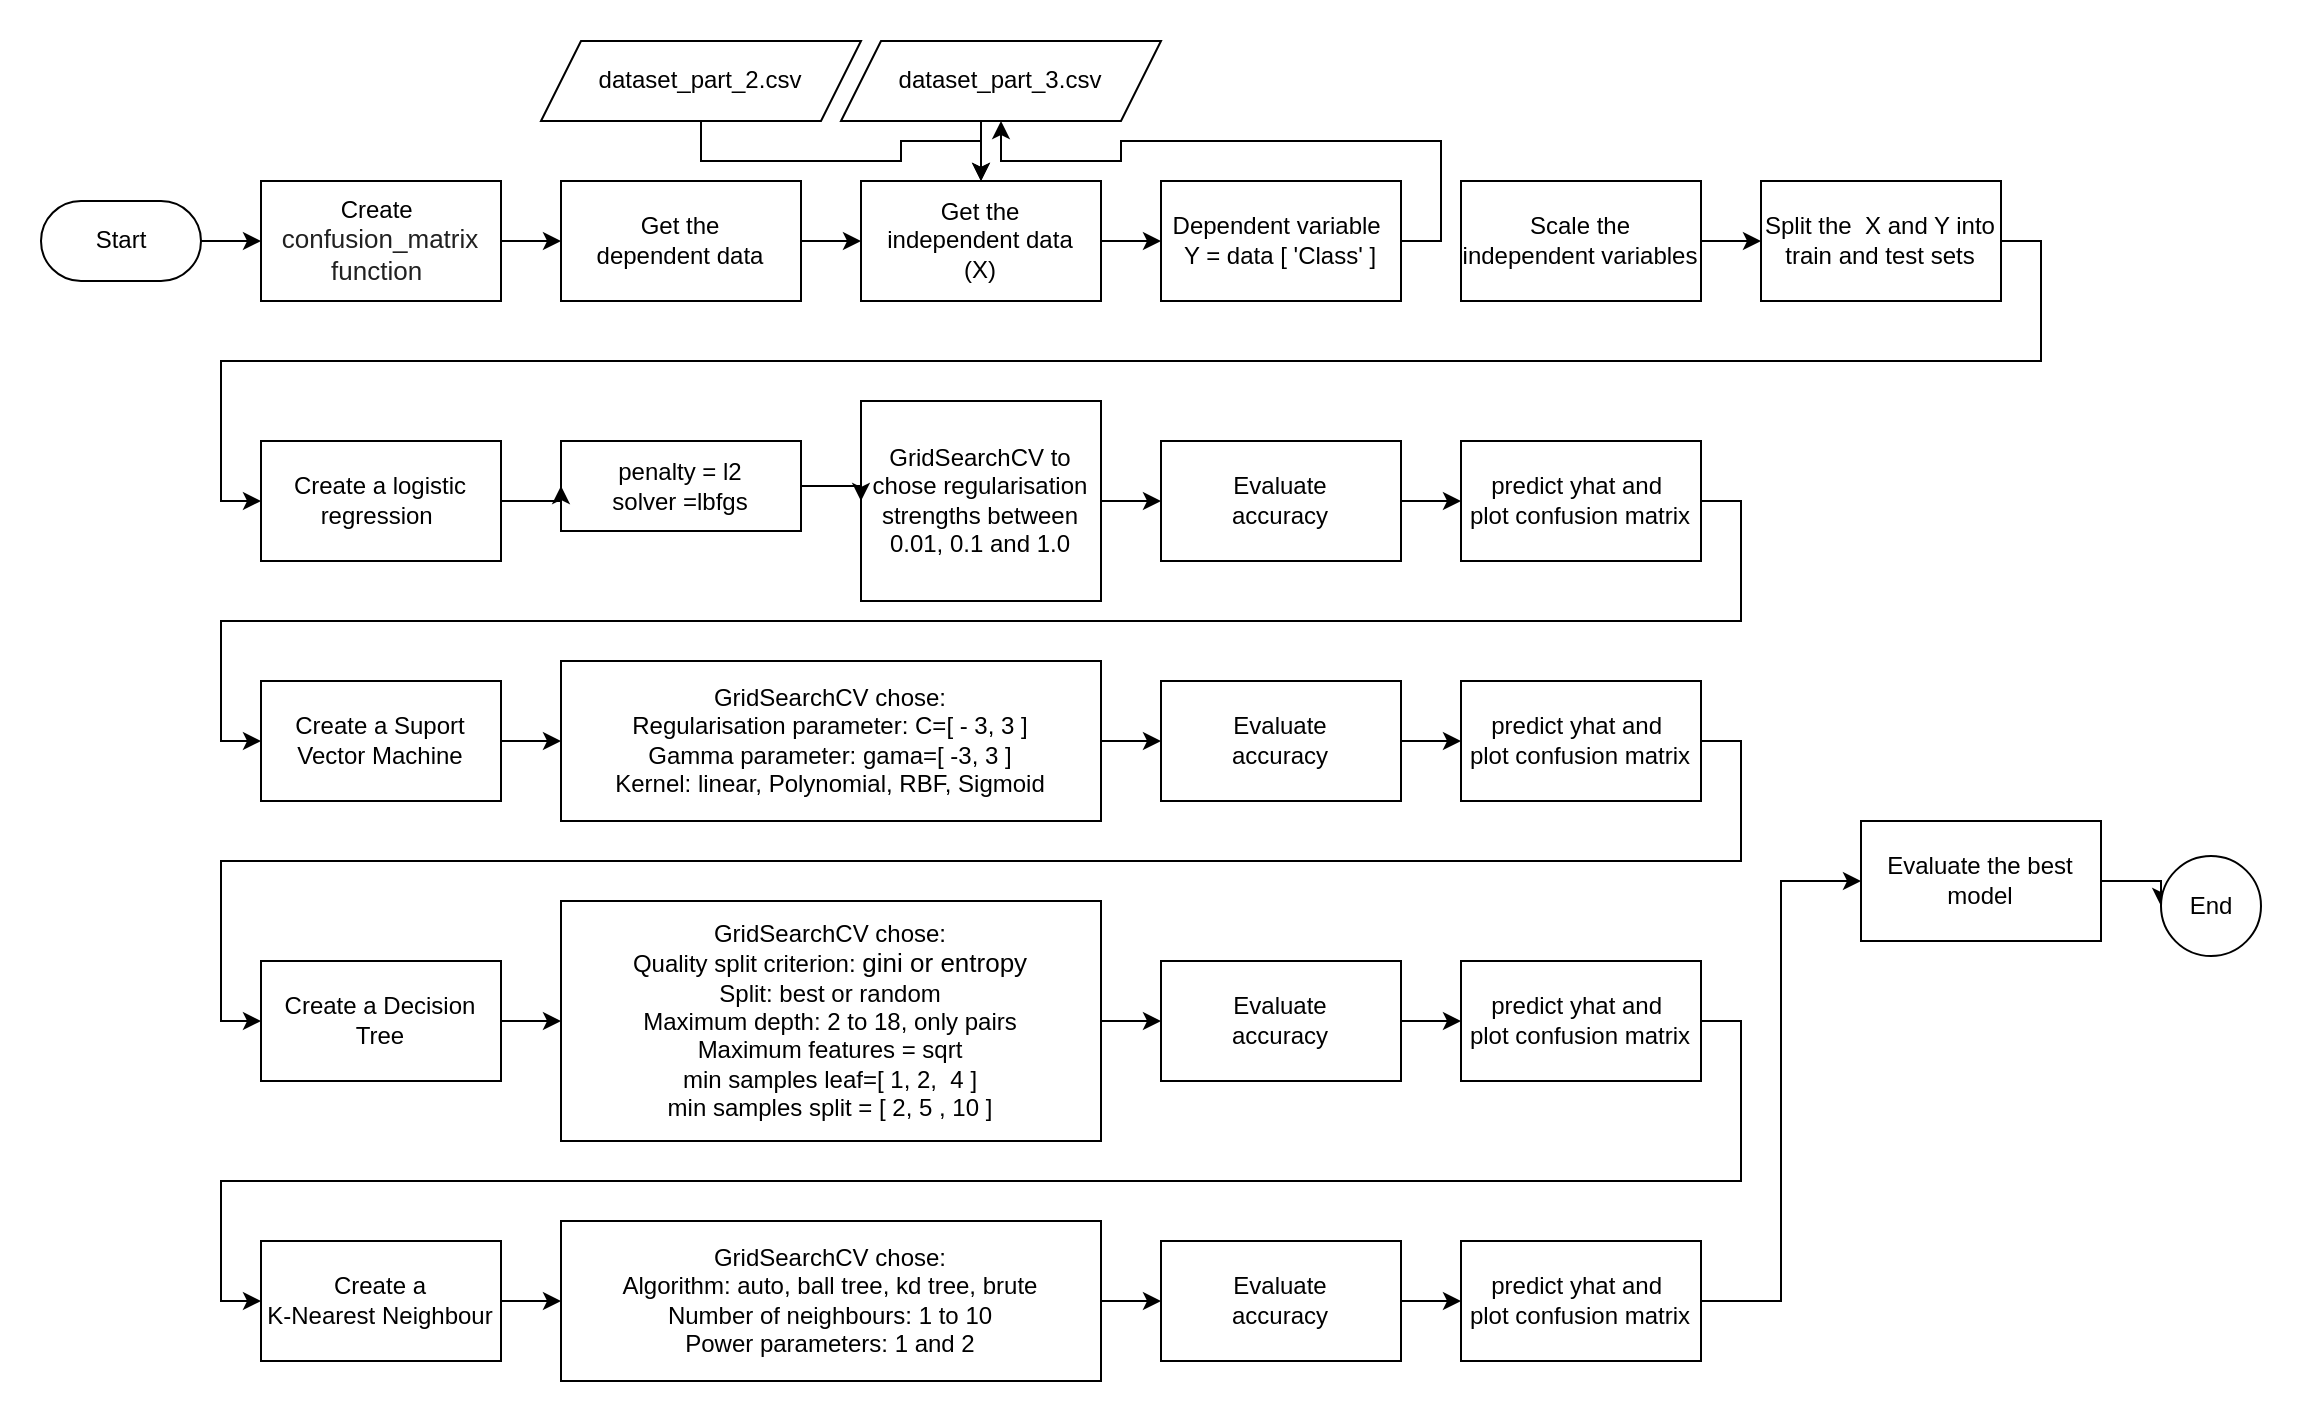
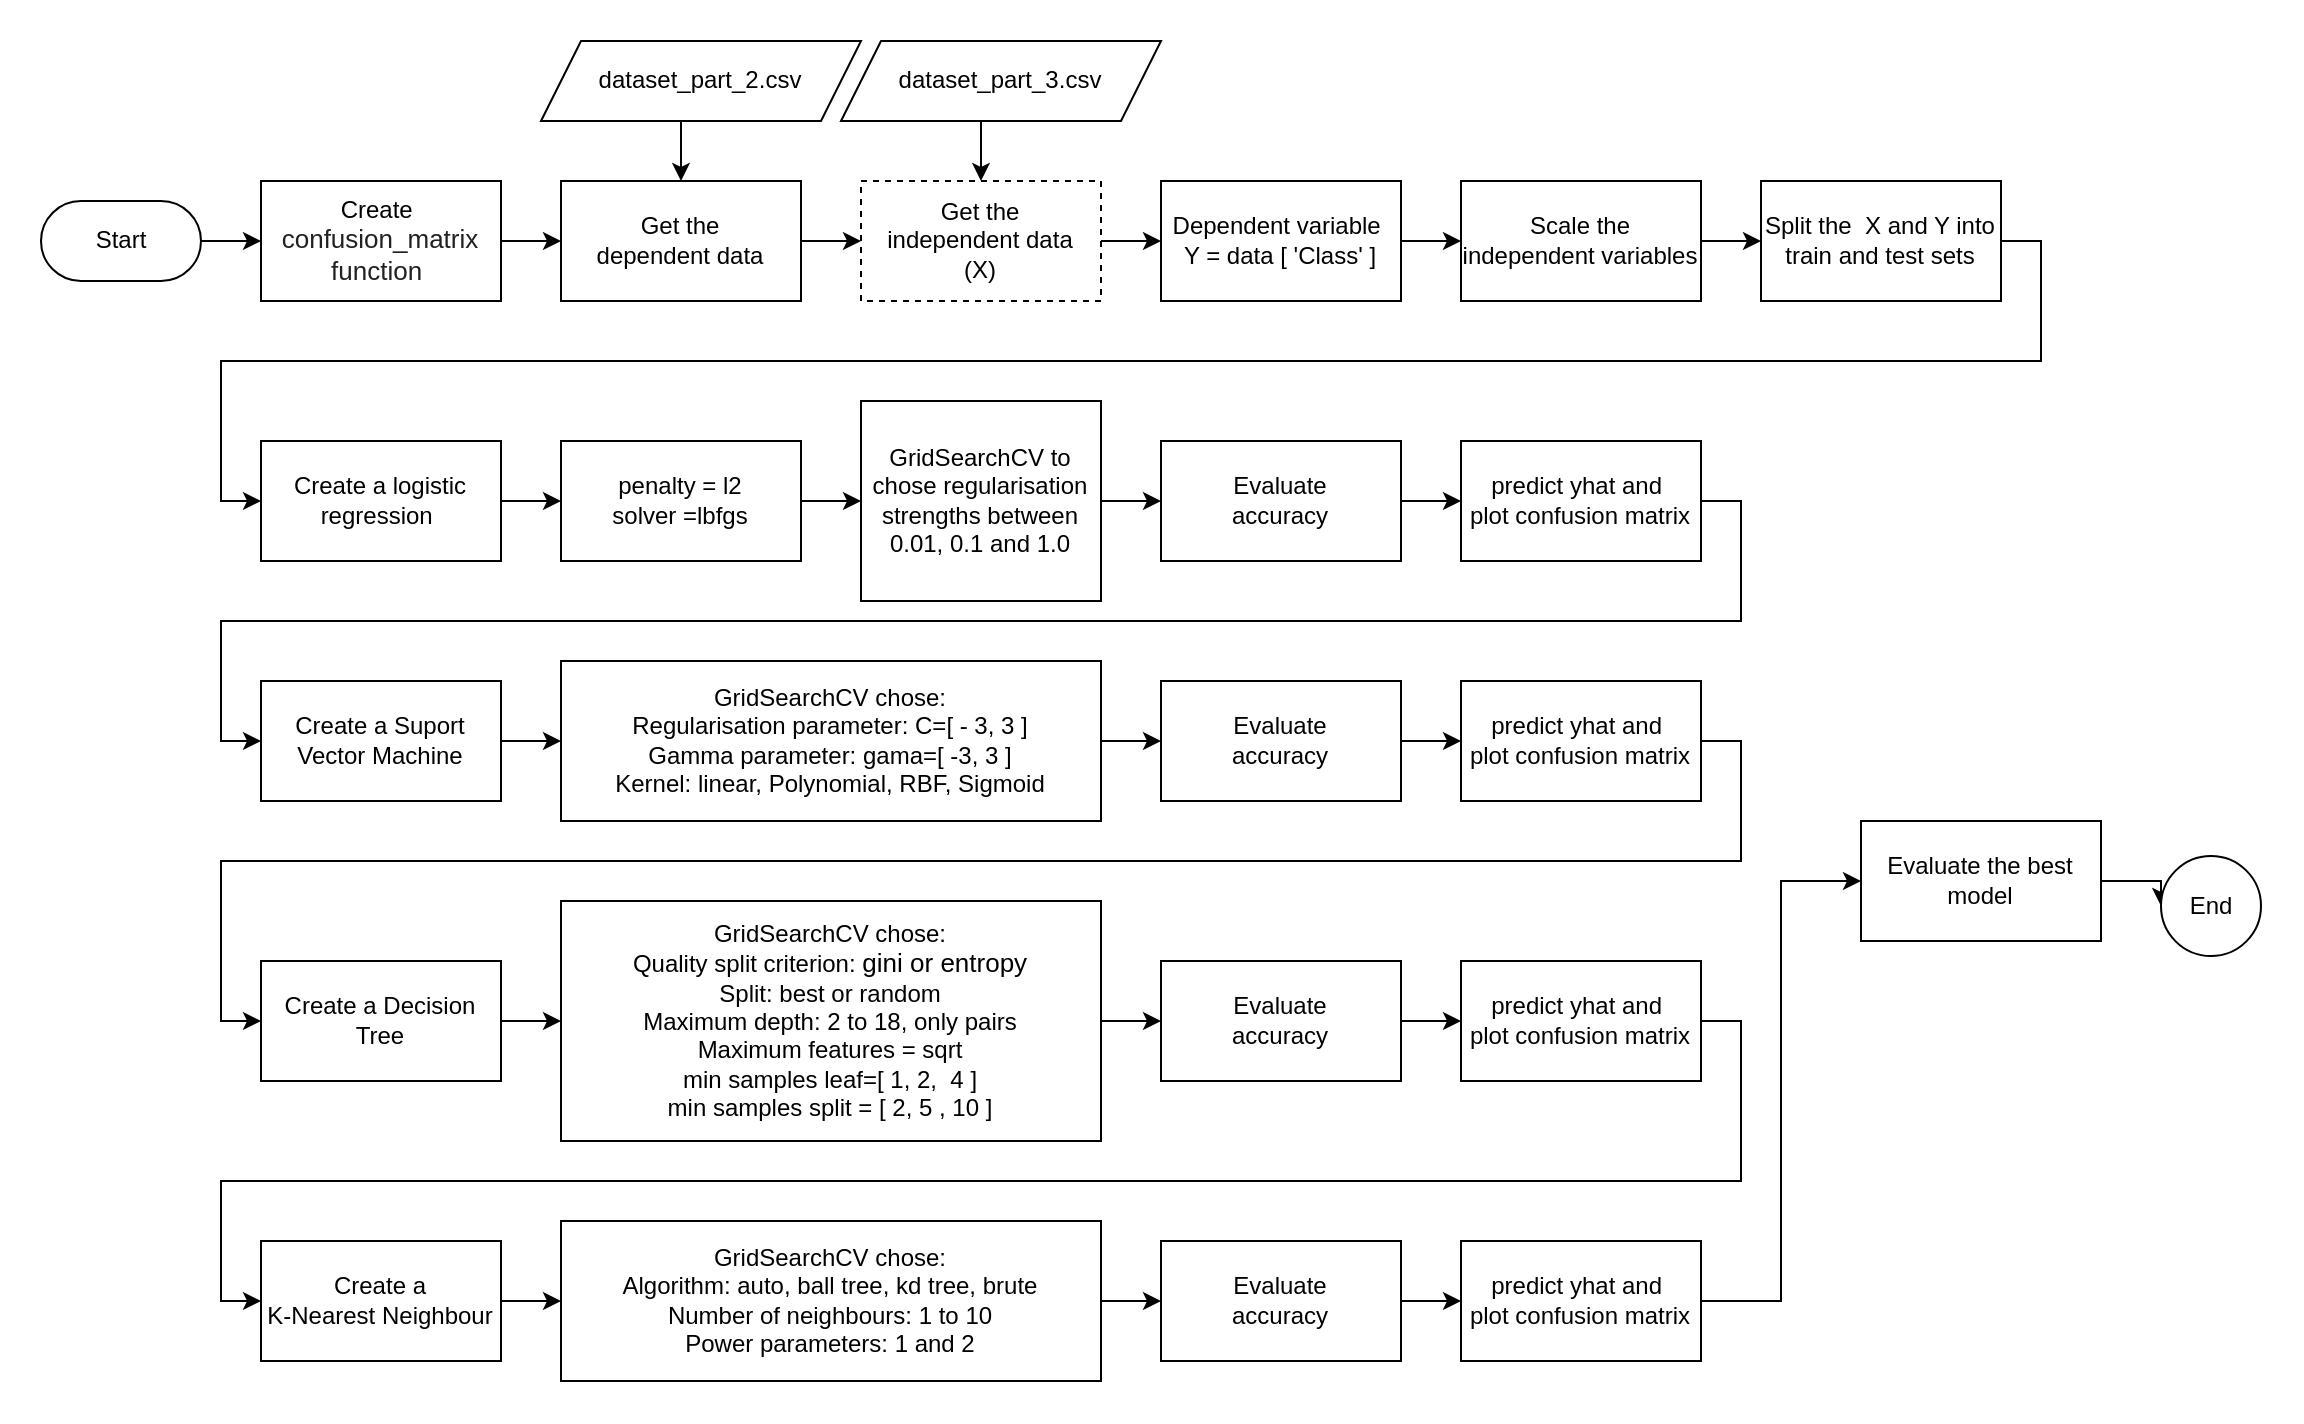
edge "Dependent variable Y = data [ 'Class' ]" -> "dataset_part_3.csv": now "Dependent variable Y = data [ 'Class' ]" -> "Scale the independent variables"
edge "dataset_part_2.csv" -> "Get the independent data (X)": now "dataset_part_2.csv" -> "Get the dependent data"
node "Get the independent data (X)": style solid -> dashed
node "penalty = l2 solver =lbfgs": size 240x90 -> 240x120
